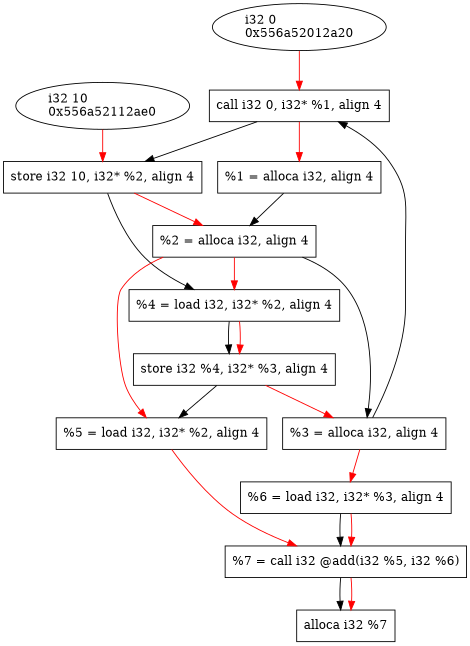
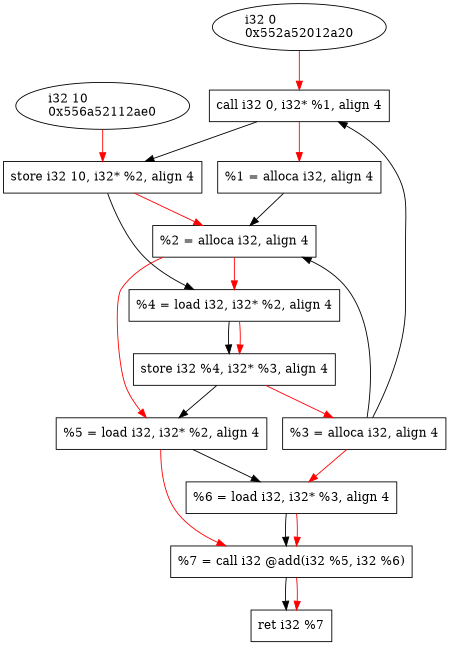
node "i32 0 0x556a52012a20": label "i32 0 0x556a52012a20" -> "i32 0 0x552a52012a20"
edge "%2 = alloca i32, align 4" -> "%3 = alloca i32, align 4": reversed
edge "%5 = load i32, i32* %2, align 4" -> "%6 = load i32, i32* %3, align 4": added
node "alloca i32 %7": label "alloca i32 %7" -> "ret i32 %7"
